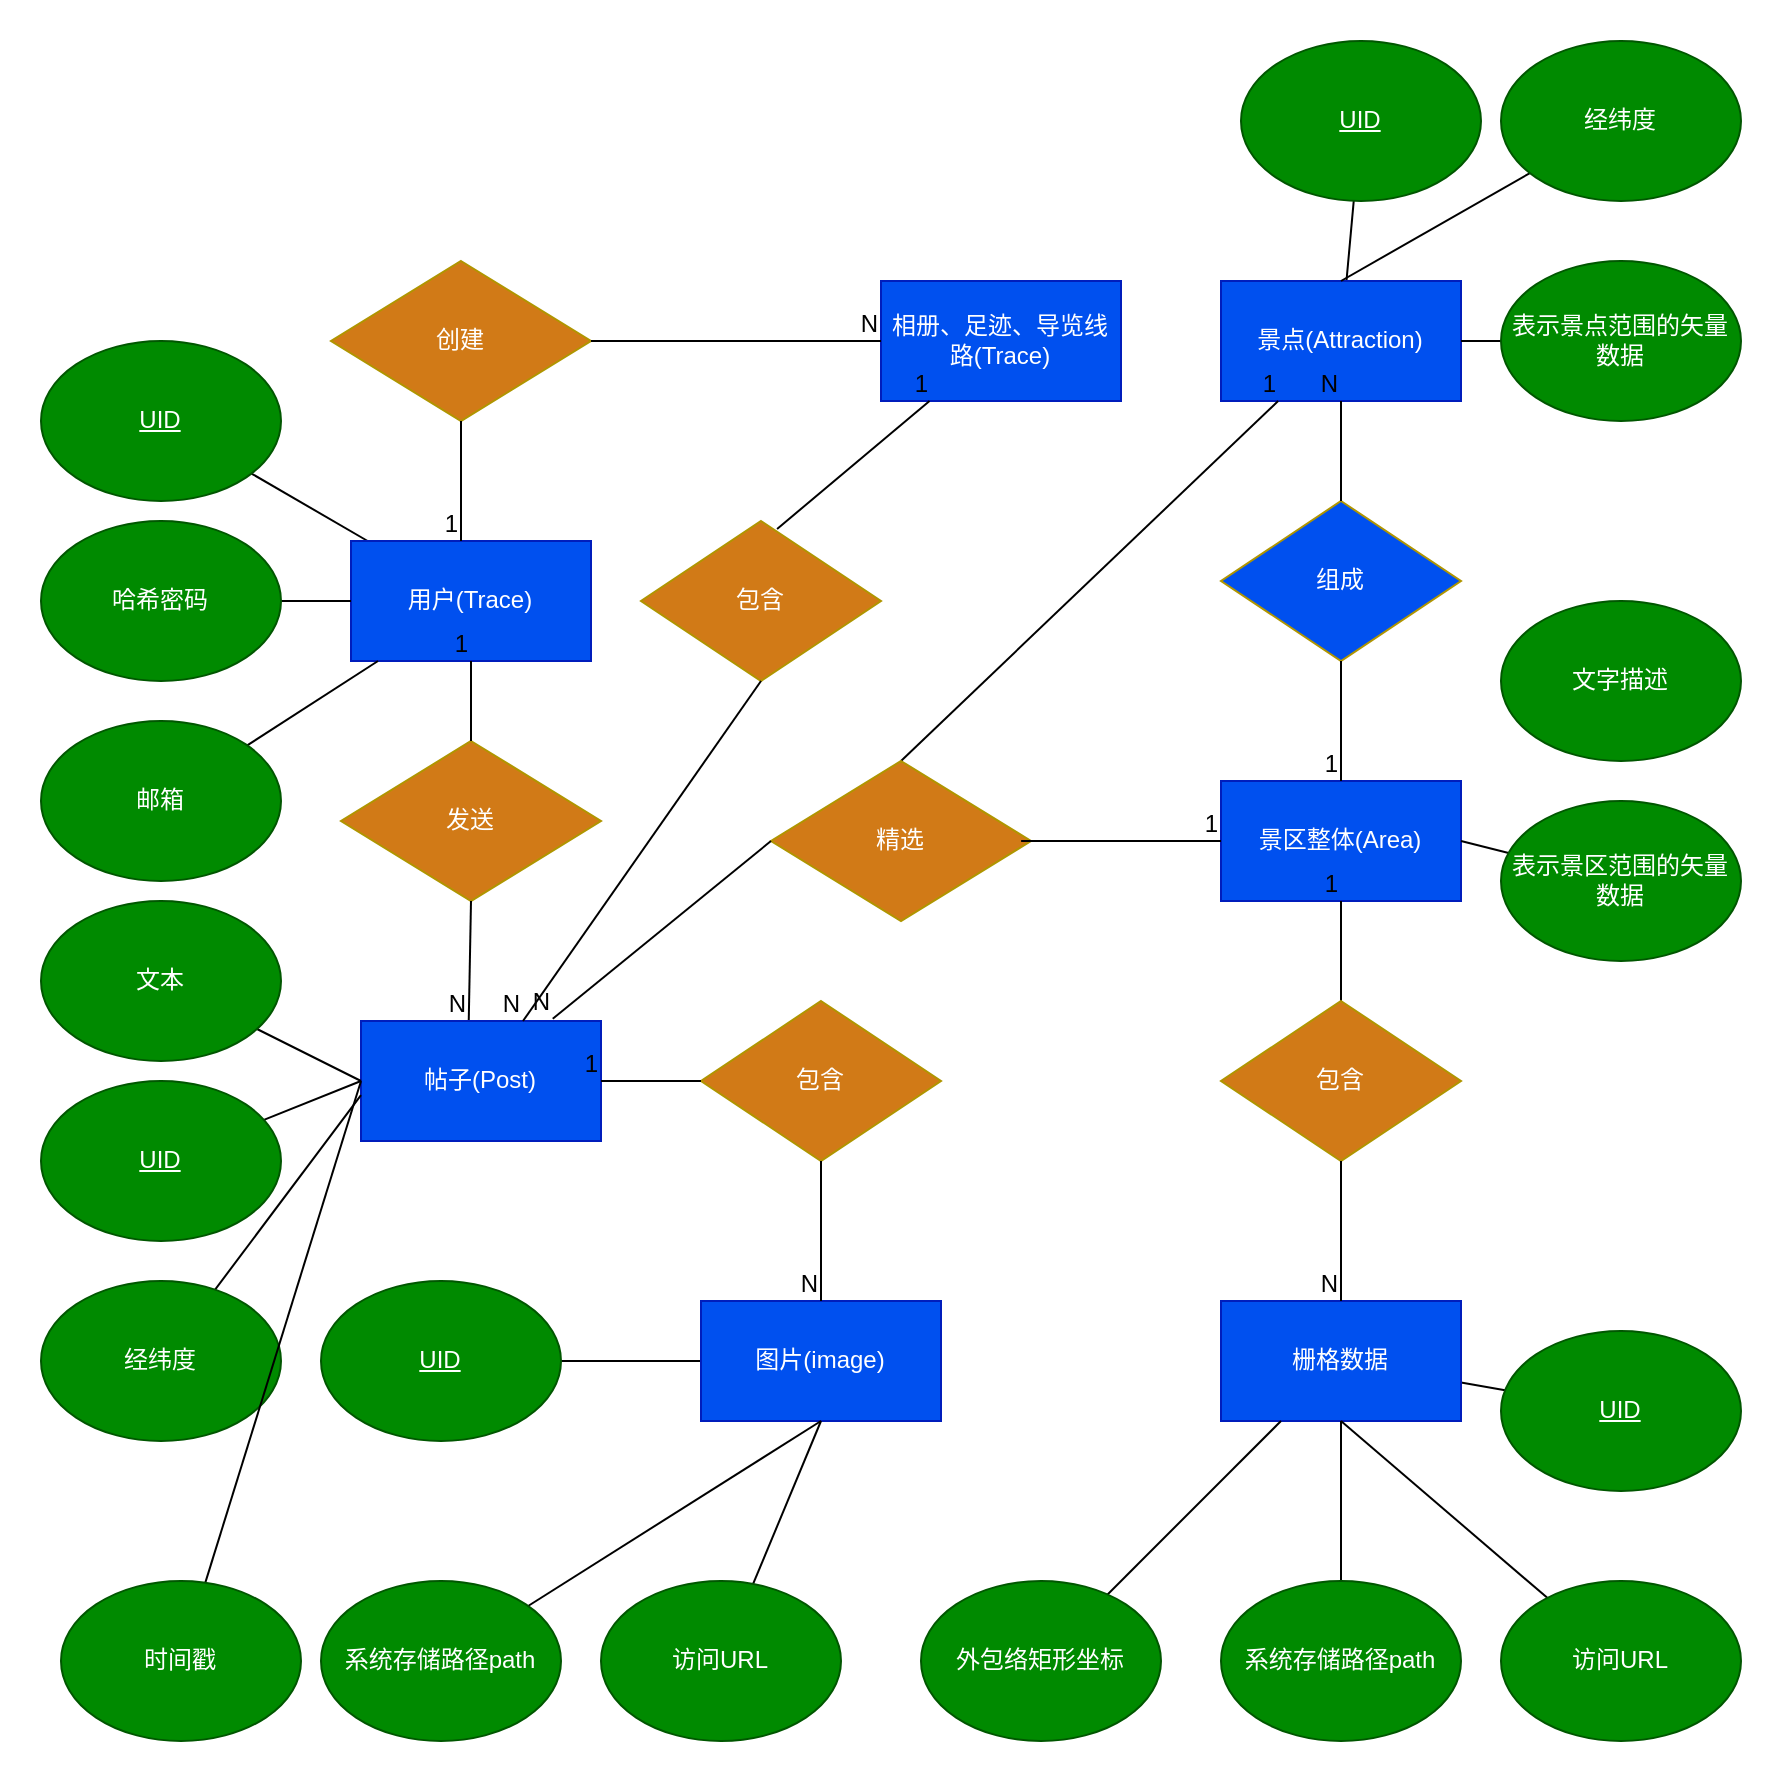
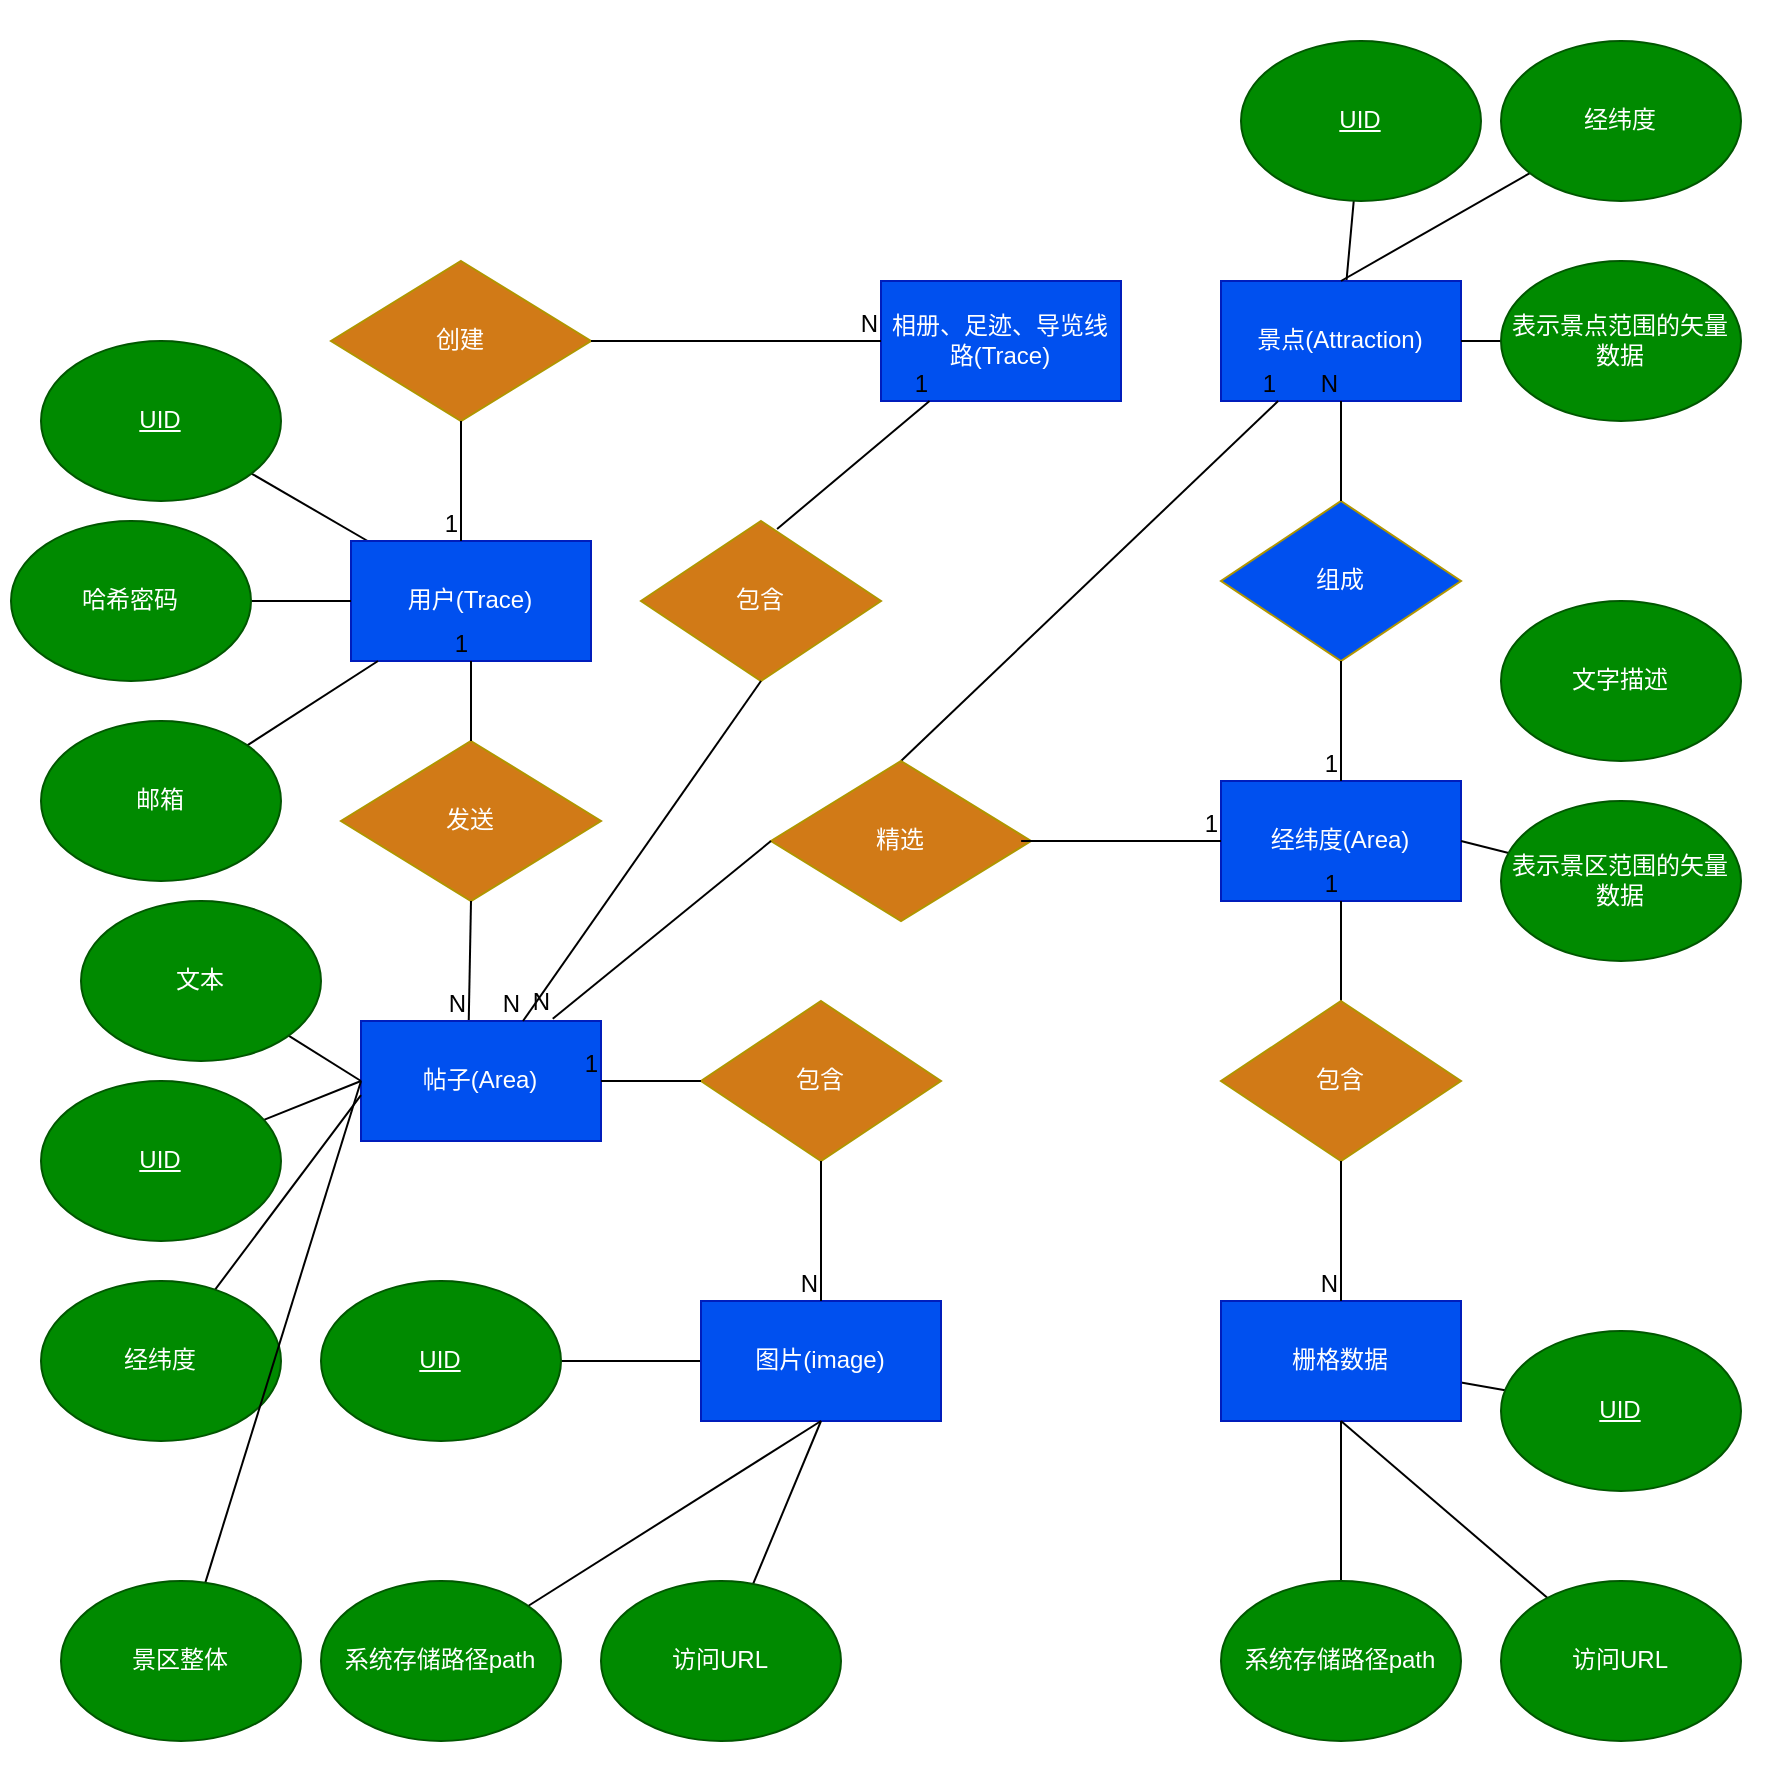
node "哈希密码": moved (161, 601) -> (131, 601)
node "景区整体(Area)": label "景区整体(Area)" -> "经纬度(Area)"
node "文本": moved (161, 981) -> (201, 981)
node "帖子(Post)": label "帖子(Post)" -> "帖子(Area)"
edge "栅格数据" -- "外包络矩形坐标": removed
node "时间戳": label "时间戳" -> "景区整体"
node "外包络矩形坐标": removed
